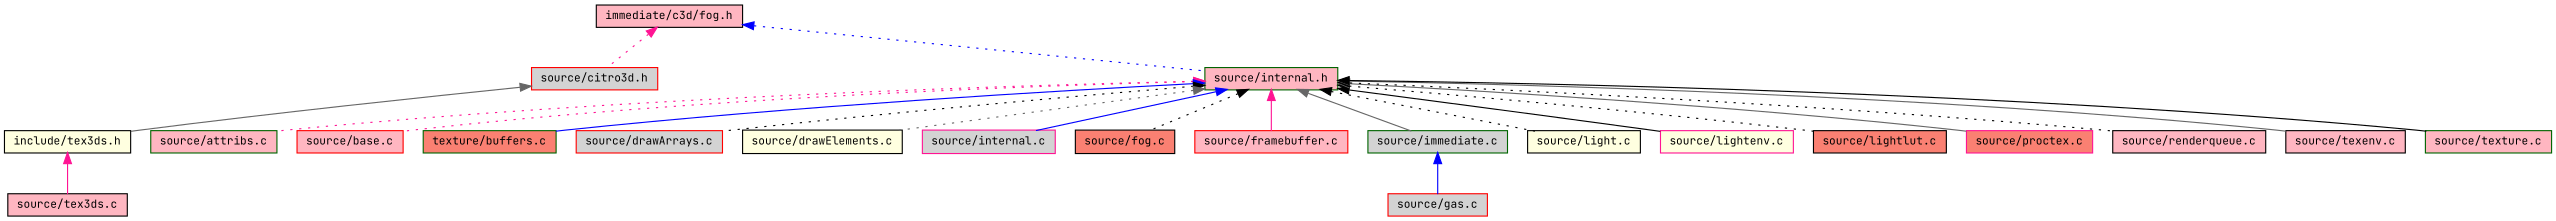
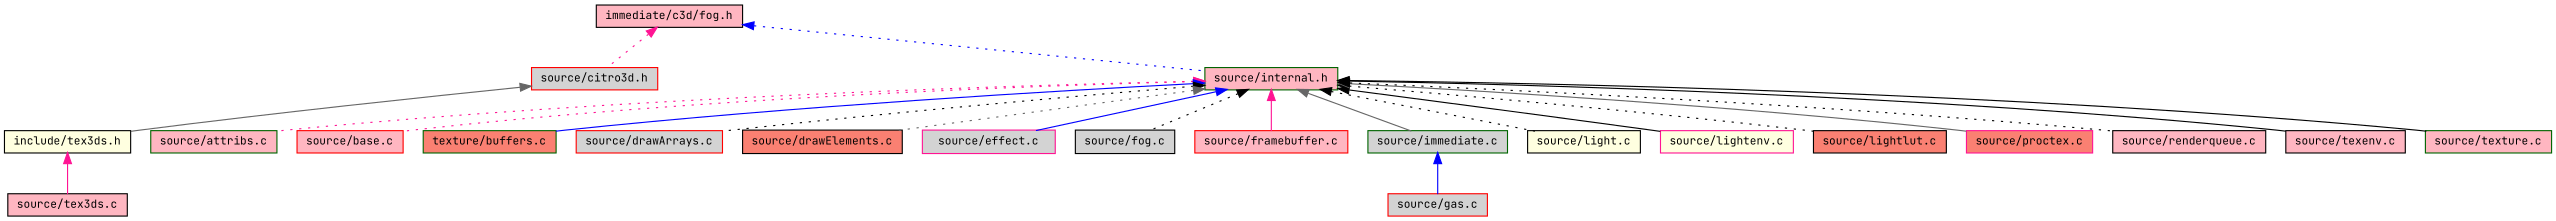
edge "source/texenv.c" -> "source/internal.h": color gray40 -> black
node "source/drawElements.c": fillcolor lightyellow -> salmon
node "source/internal.c": label "source/internal.c" -> "source/effect.c"
node "source/fog.c": fillcolor salmon -> lightgrey
